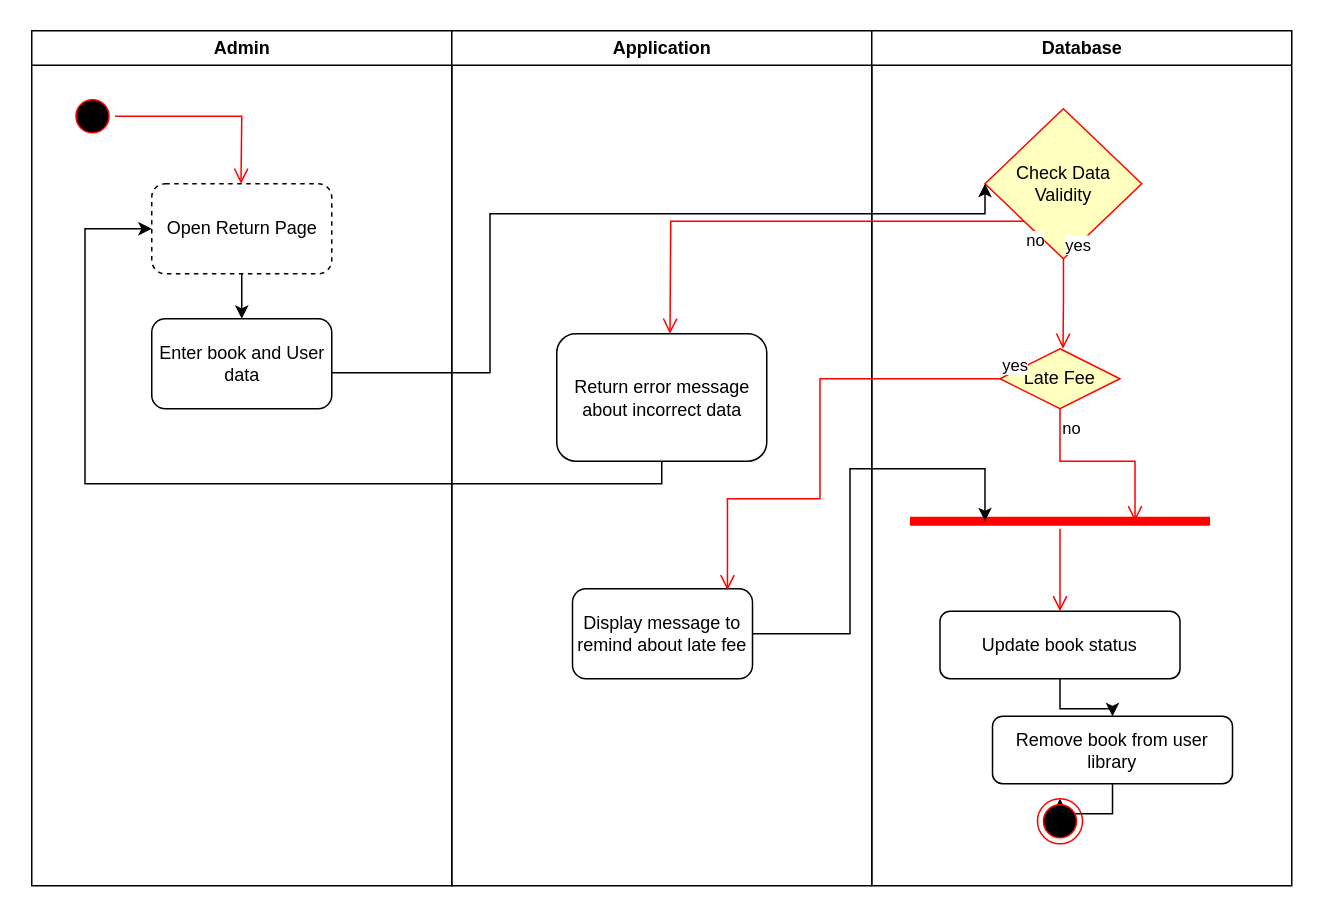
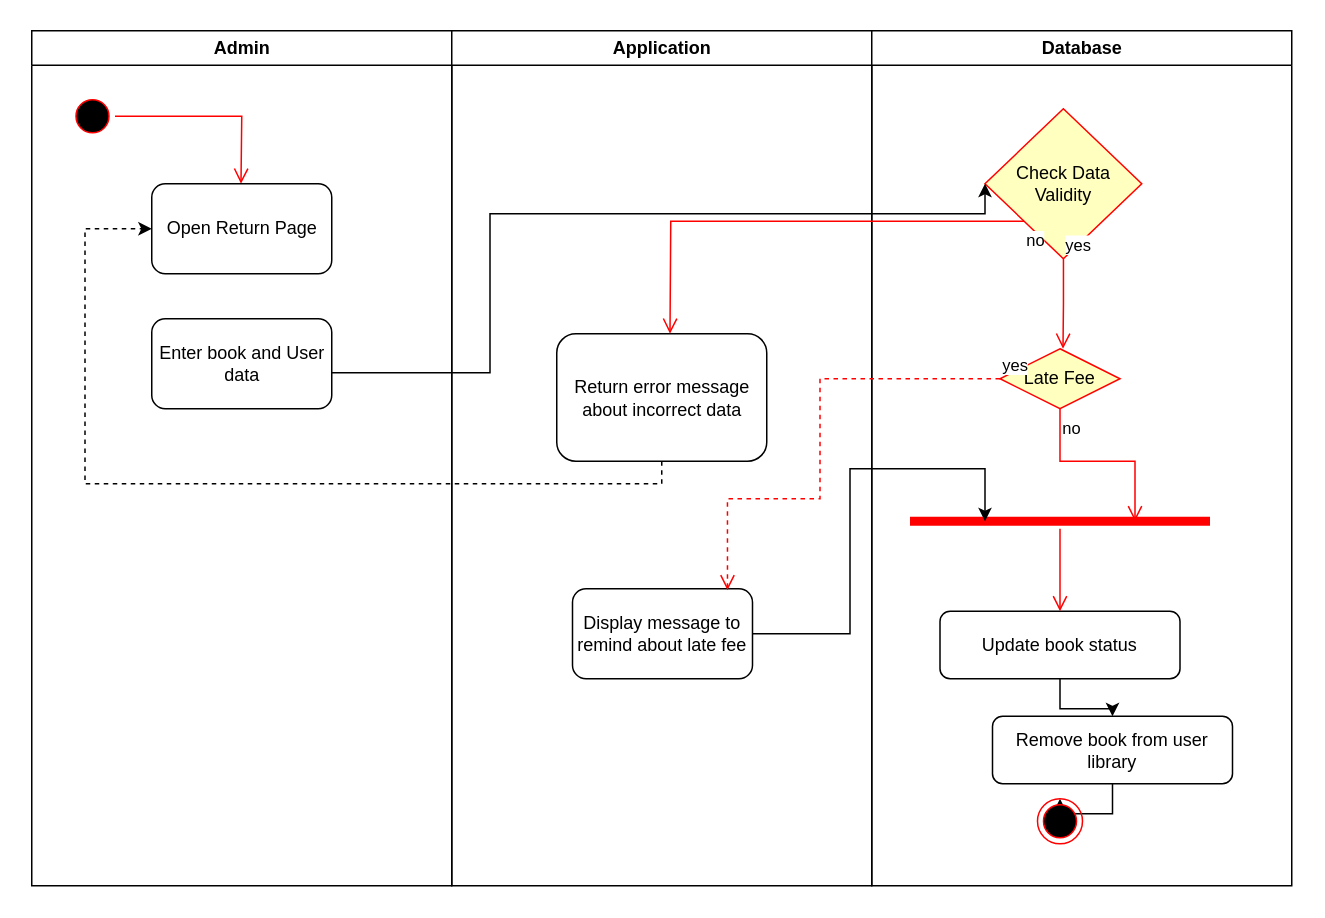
node "Open Return Page": style dashed -> solid
edge "Open Return Page" -> "Enter book and User data": removed
edge "Late Fee" -> "Display message to remind about late fee": style solid -> dashed
edge "Return error message about incorrect data" -> "Open Return Page": style solid -> dashed
